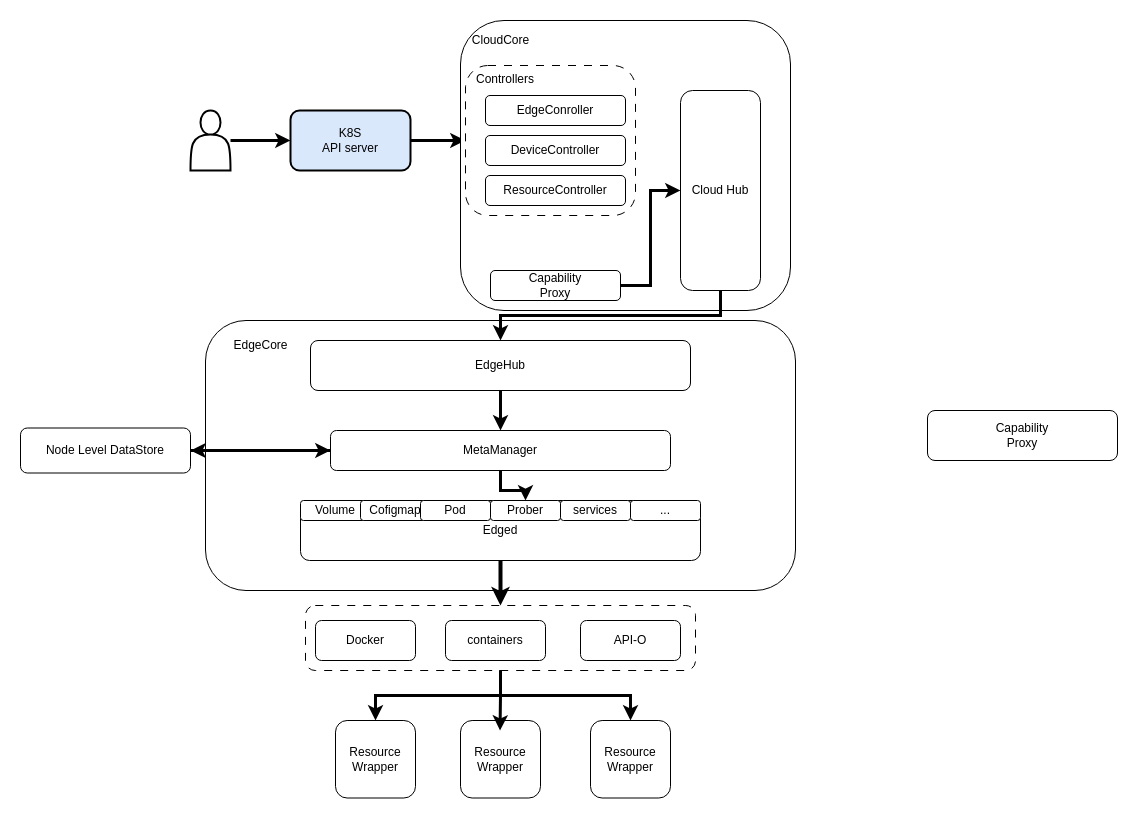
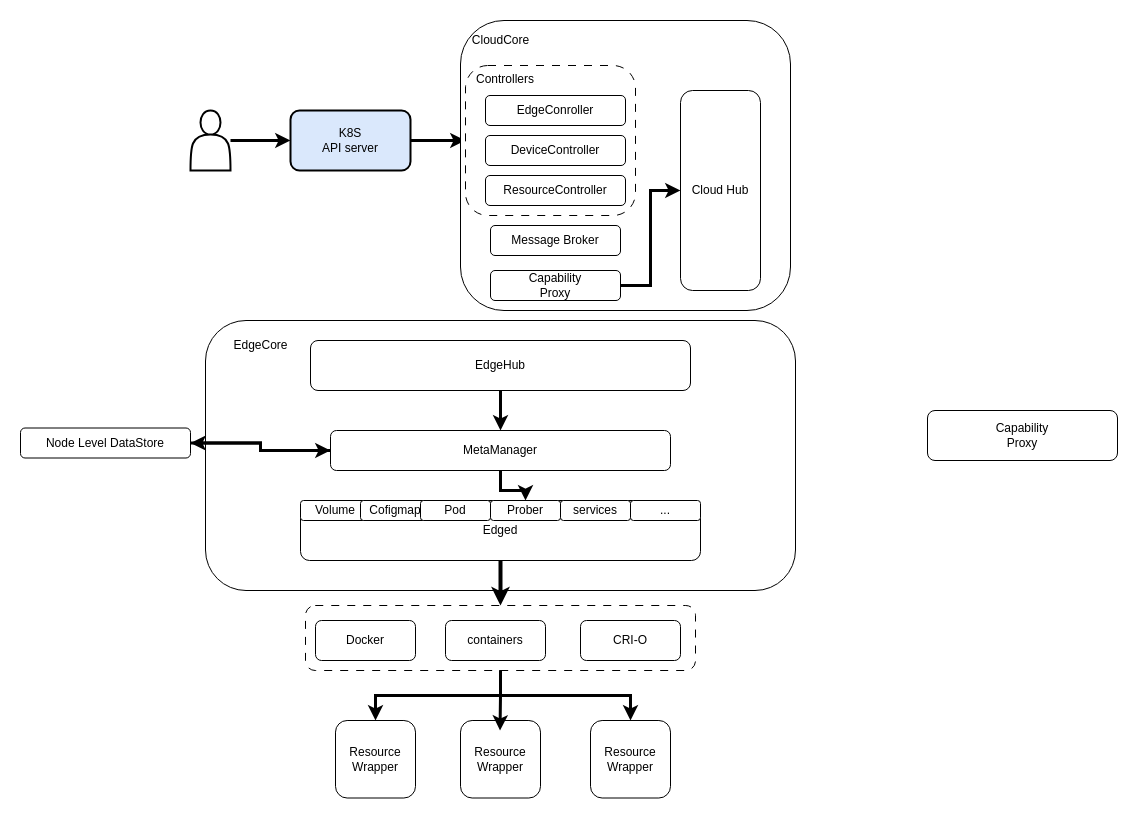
node "Message Broker": added
edge "Cloud Hub" -> "EdgeHub": removed
node "Node Level DataStore": size 170x45 -> 170x30
node "API-O": label "API-O" -> "CRI-O"
